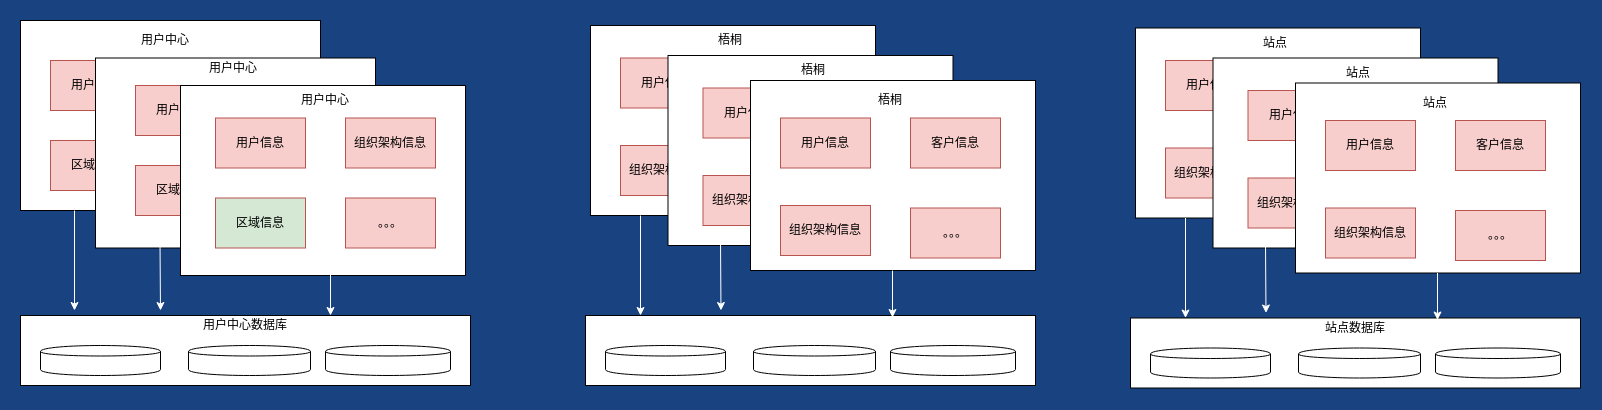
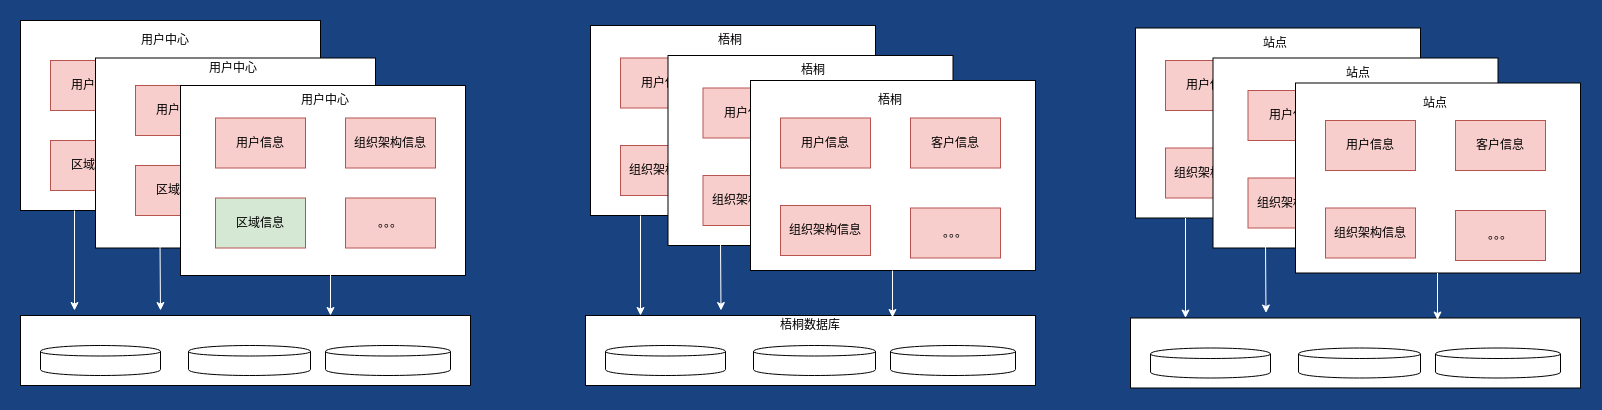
node "用户中心数据库": removed
node "梧桐数据库": added
node "站点数据库": removed
